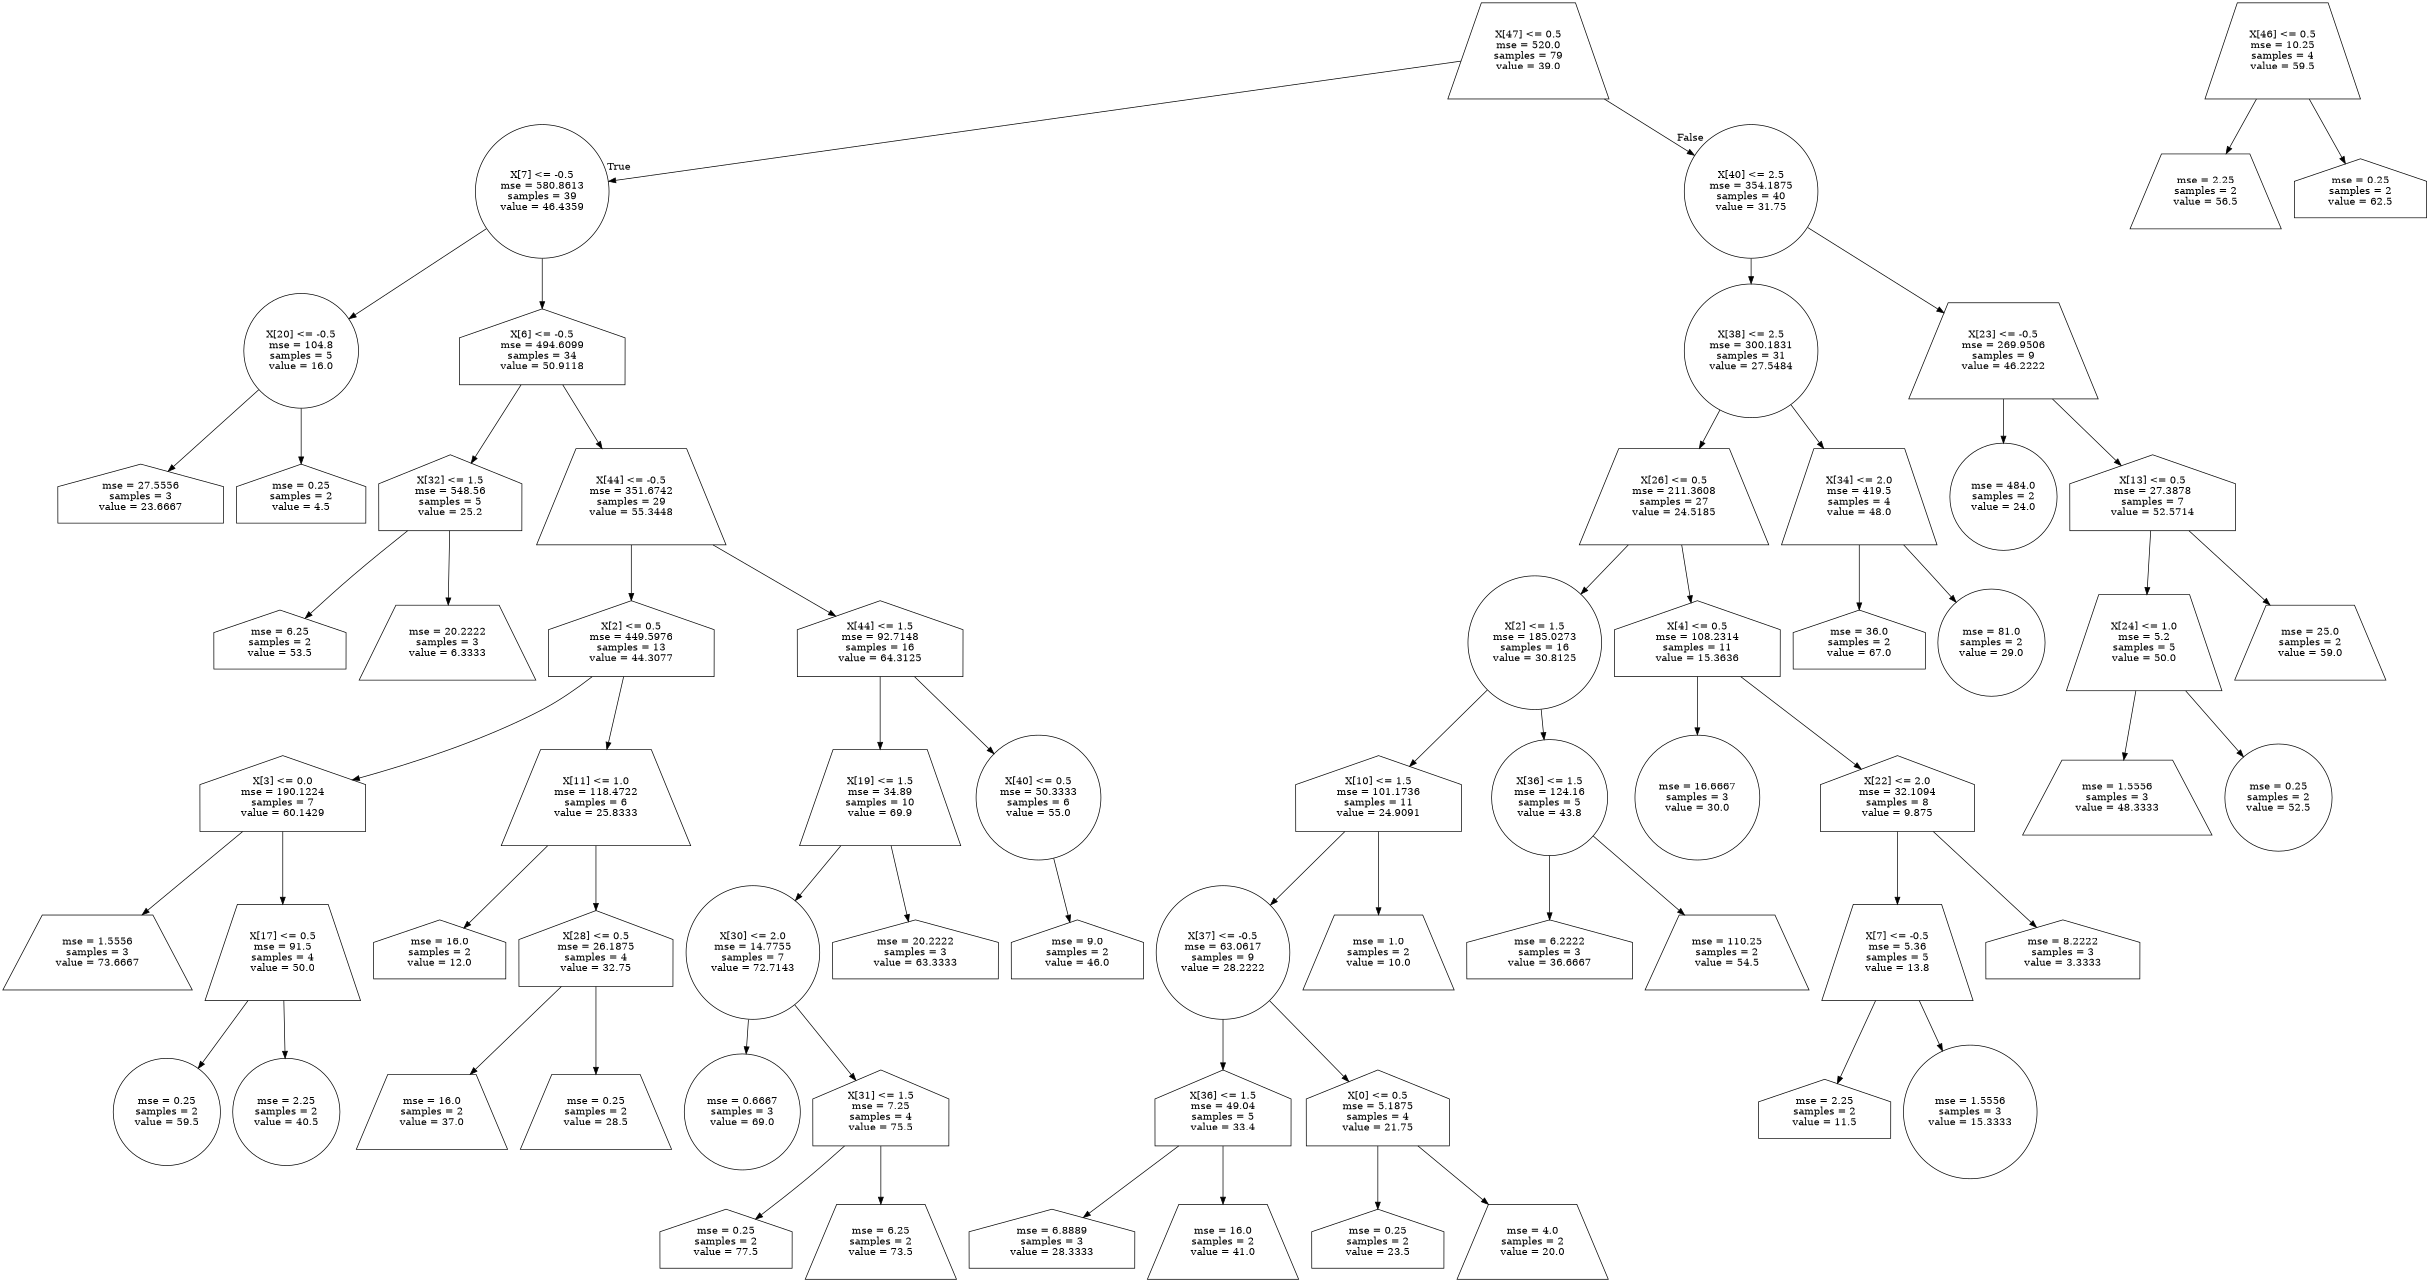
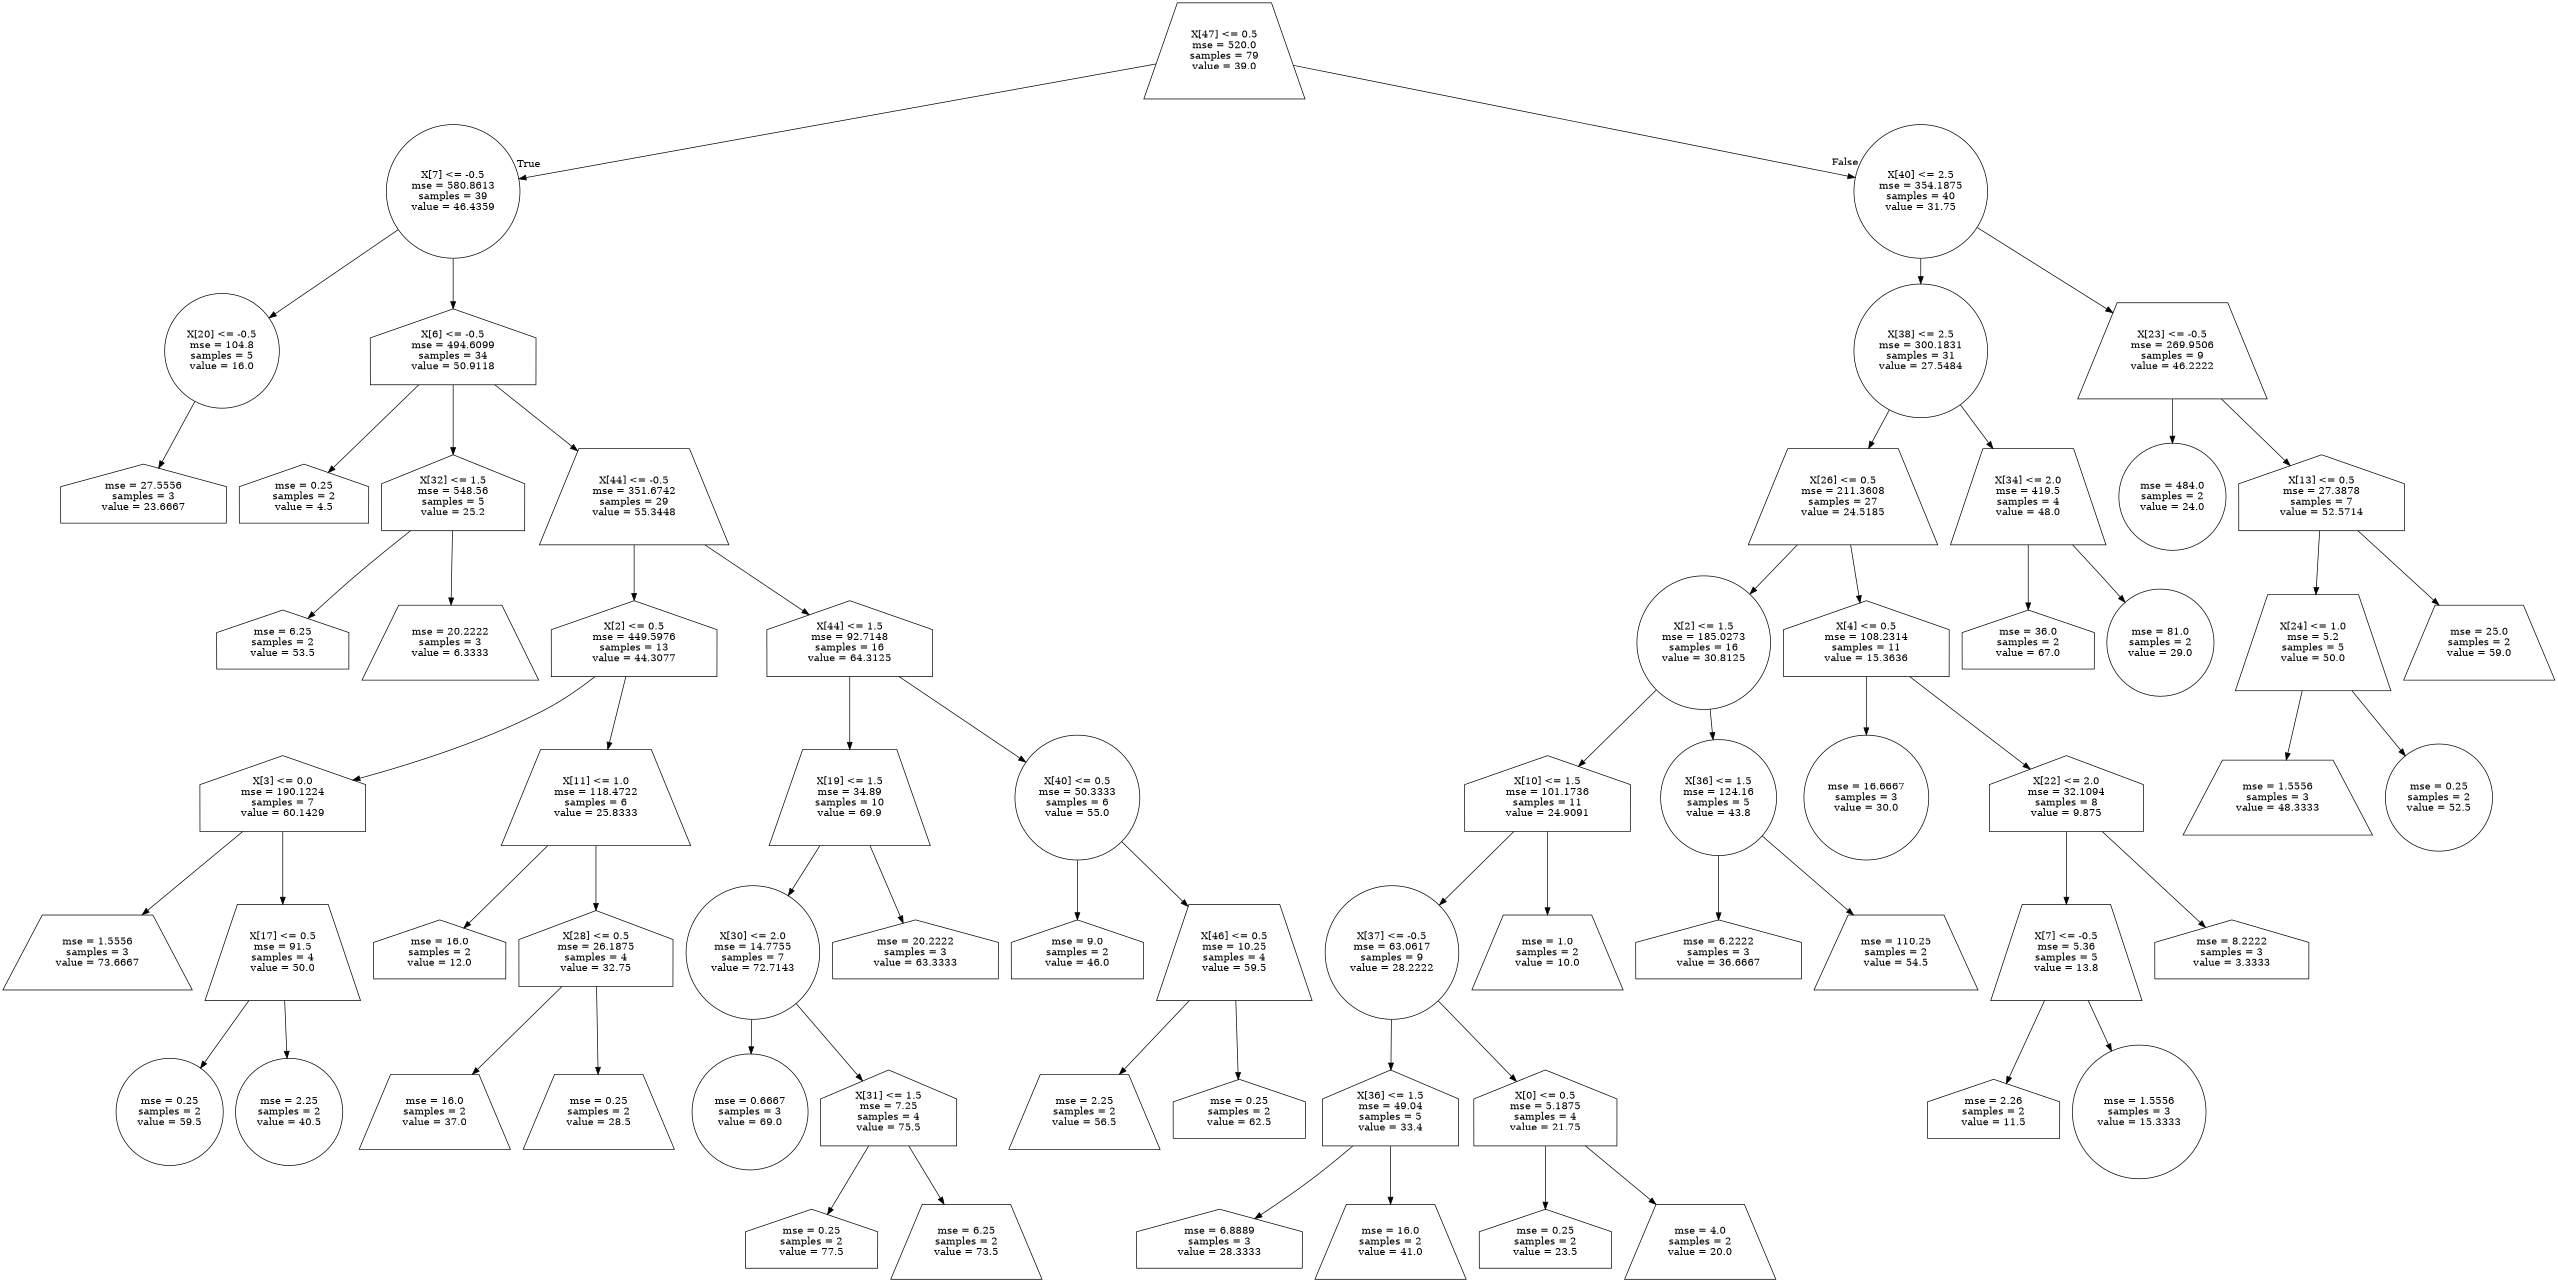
edge "X[20] <= -0.5 mse = 104.8 samples = 5 value = 16.0" -> "mse = 0.25 samples = 2 value = 4.5": now "X[6] <= -0.5 mse = 494.6099 samples = 34 value = 50.9118" -> "mse = 0.25 samples = 2 value = 4.5"
edge "X[40] <= 0.5 mse = 50.3333 samples = 6 value = 55.0" -> "X[46] <= 0.5 mse = 10.25 samples = 4 value = 59.5": added
node "mse = 2.25 samples = 2 value = 11.5": label "mse = 2.25 samples = 2 value = 11.5" -> "mse = 2.26 samples = 2 value = 11.5"
